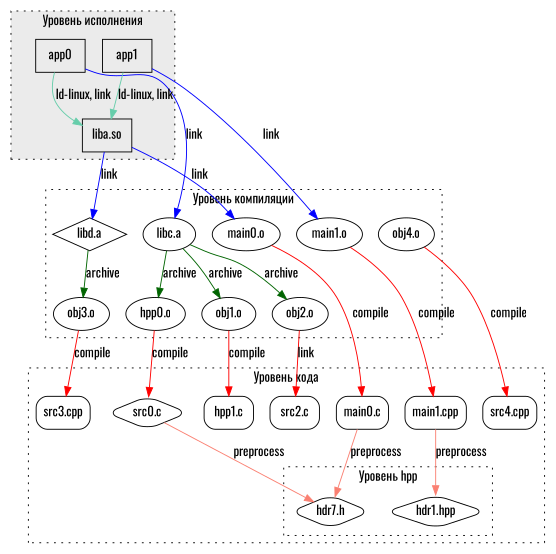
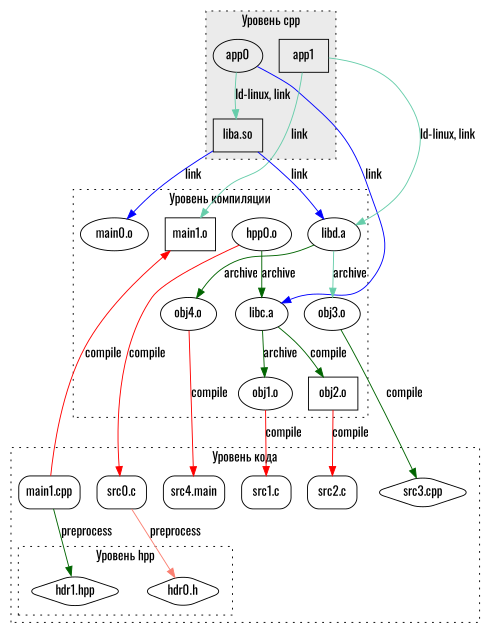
cluster "Уровень исполнения": label "Уровень исполнения" -> "Уровень cpp"
node "app0": shape box -> ellipse
edge "app1" -> "liba.so": now "app1" -> "libd.a"
edge "app1" -> "main1.o": color blue -> mediumaquamarine
node "libd.a": shape diamond -> ellipse
node "main1.o": shape ellipse -> box
edge "libd.a" -> "obj4.o": added, label "archive"
edge "libd.a" -> "obj3.o": color darkgreen -> mediumaquamarine
edge "libc.a" -> "hpp0.o": reversed
edge "libc.a" -> "obj2.o": label "archive" -> "compile"
edge "main1.o" -> "main1.cpp": reversed
node "obj2.o": shape ellipse -> box
edge "obj2.o" -> "src2.c": label "link" -> "compile"
edge "obj3.o" -> "src3.cpp": color red -> darkgreen
node "src3.cpp": shape box -> diamond
node "src0.c": shape diamond -> box
node "hpp1.c": label "hpp1.c" -> "src1.c"
node "main0.c": removed
node "src4.cpp": label "src4.cpp" -> "src4.main"
edge "main1.cpp" -> "hdr1.hpp": color salmon -> darkgreen
node "hdr7.h": label "hdr7.h" -> "hdr0.h"
